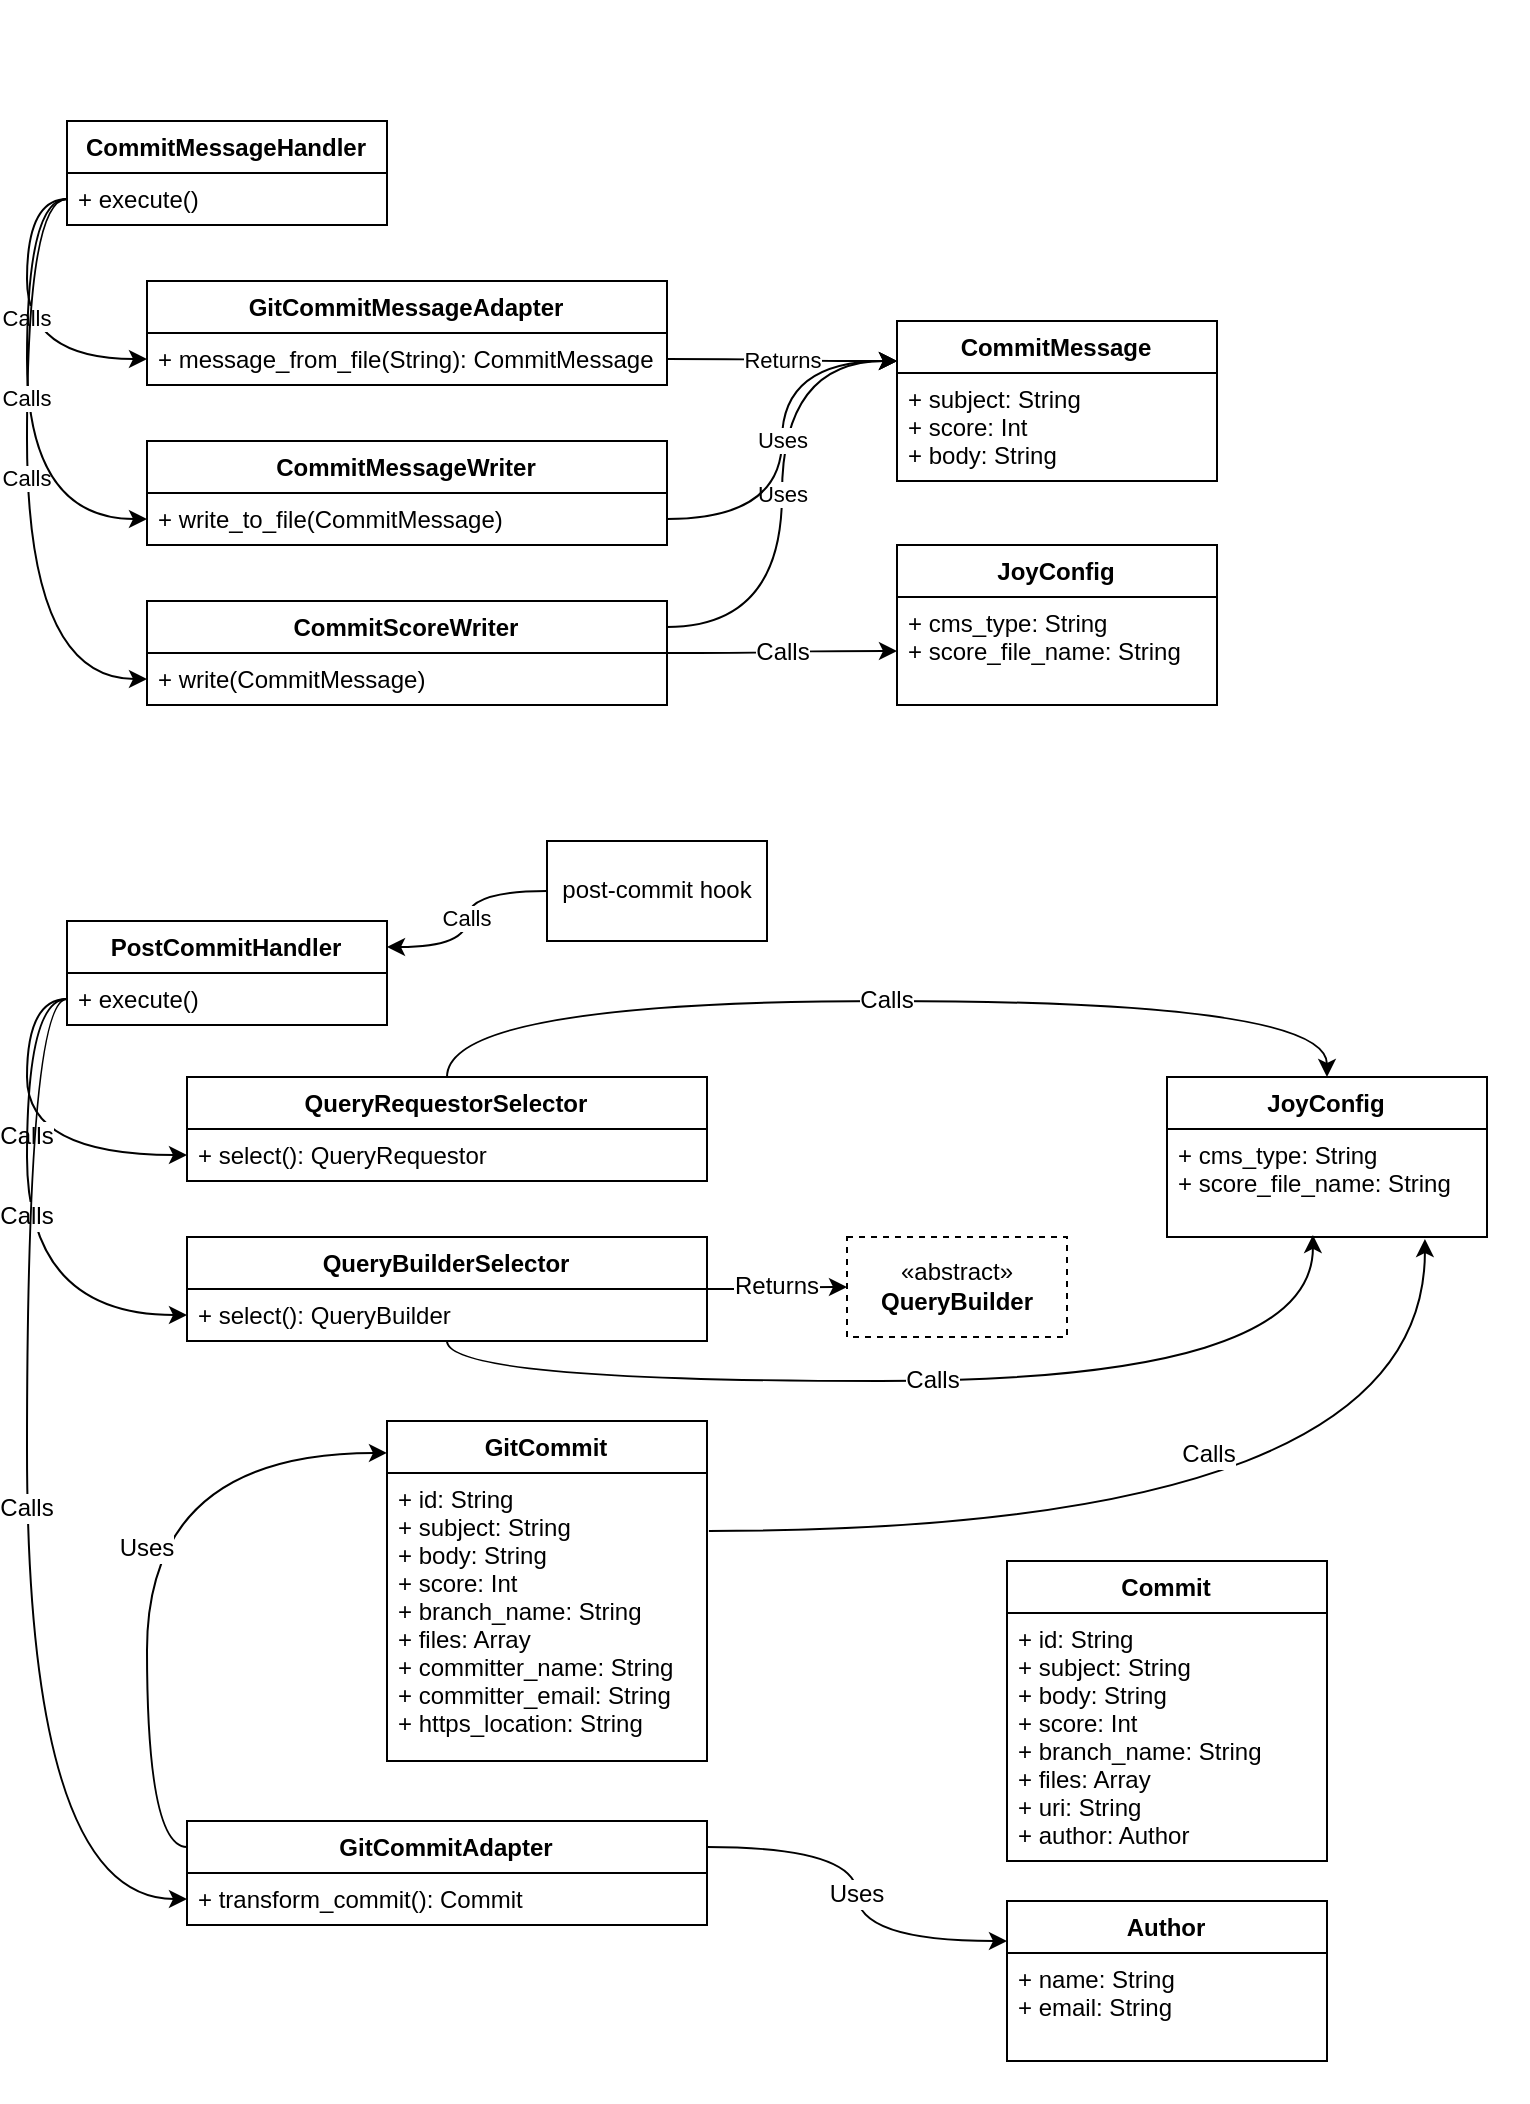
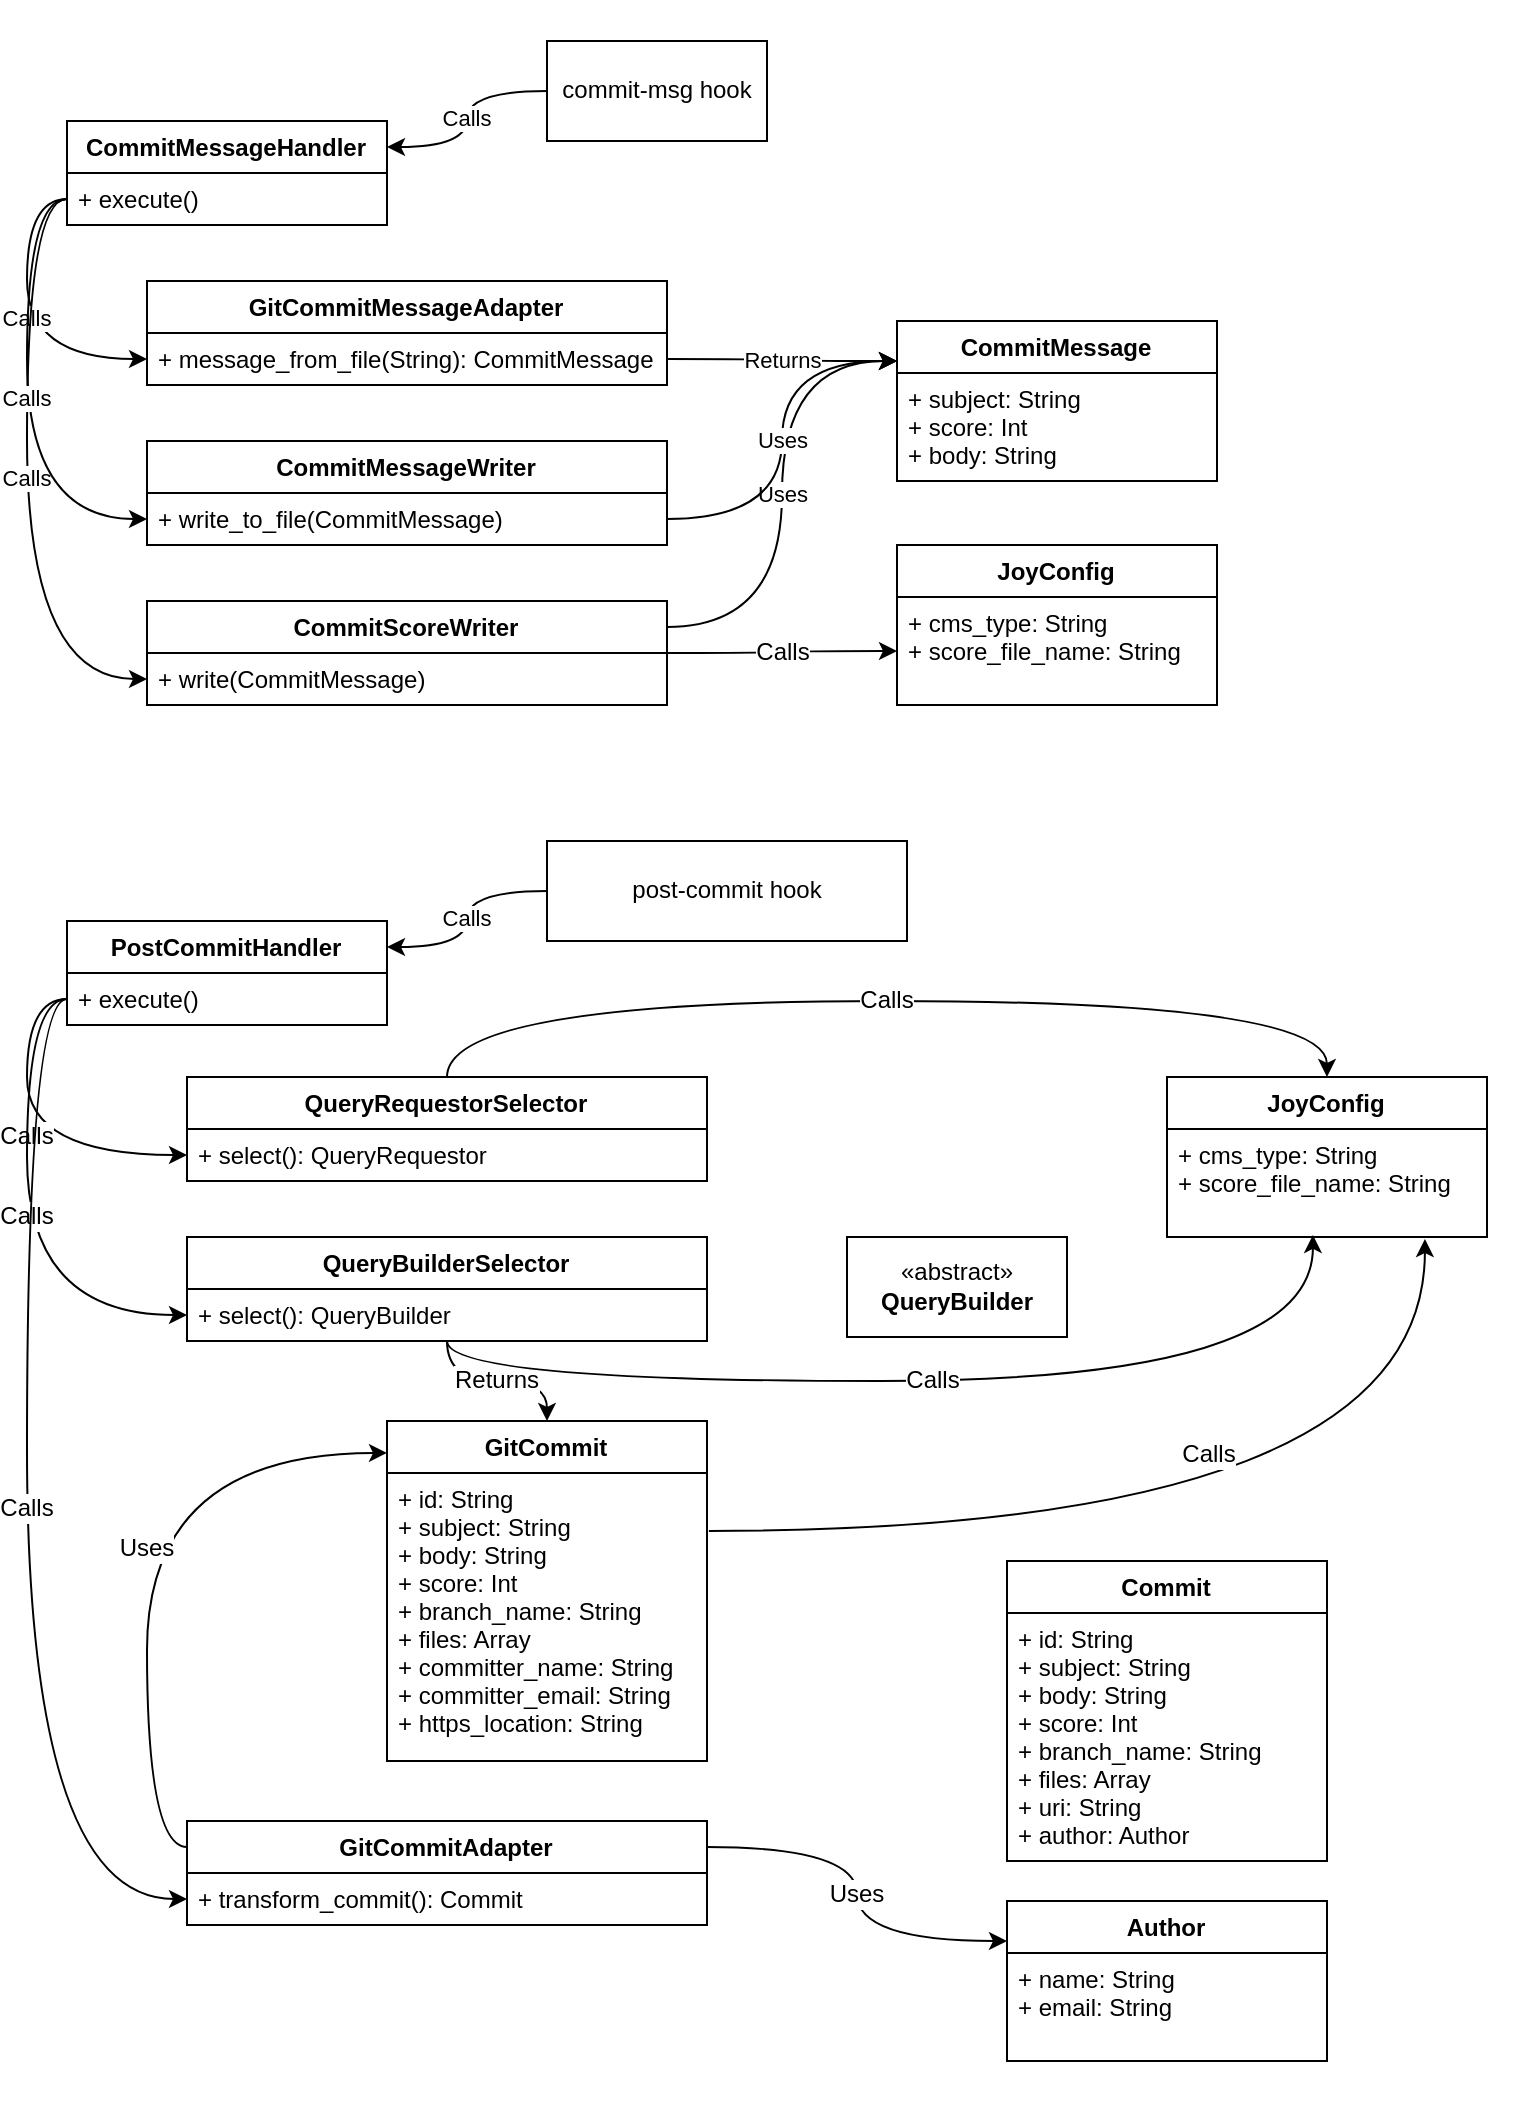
node "commit-msg hook": added
edge "commit-msg hook" -> "CommitMessageHandler": added, label "Calls"
node "post-commit hook": size 220x100 -> 360x100
node "«abstract» QueryBuilder": style dashed -> solid
edge "QueryBuilderSelector" -> "«abstract» QueryBuilder": now "QueryBuilderSelector" -> "GitCommit"
